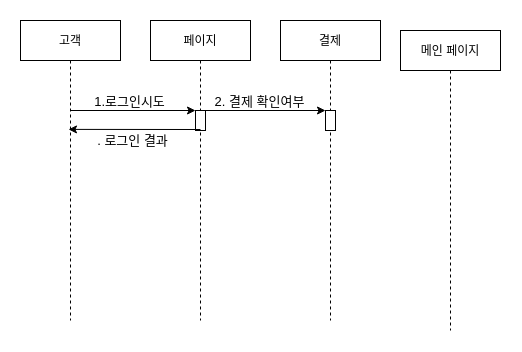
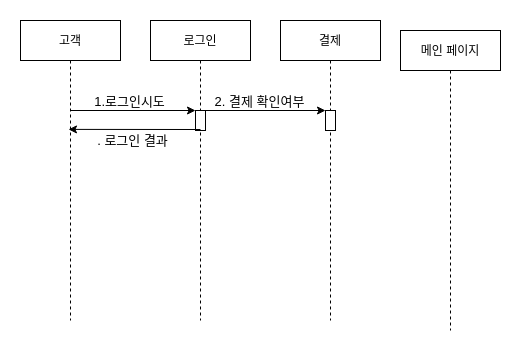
node "페이지": label "페이지" -> "로그인"
